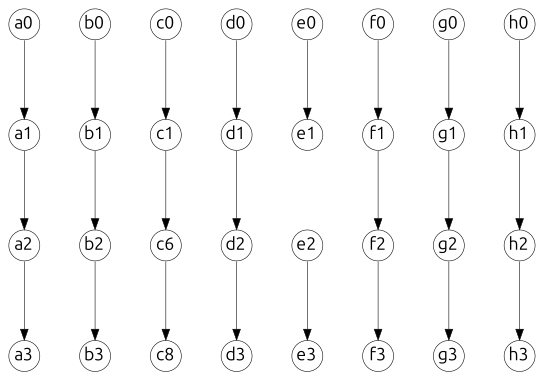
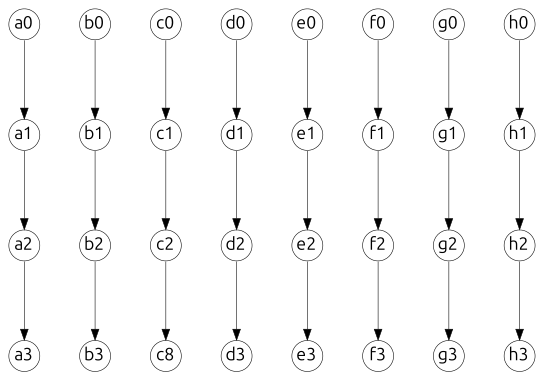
edge "e1" -> "e2": added
node "c6": label "c6" -> "c2"
